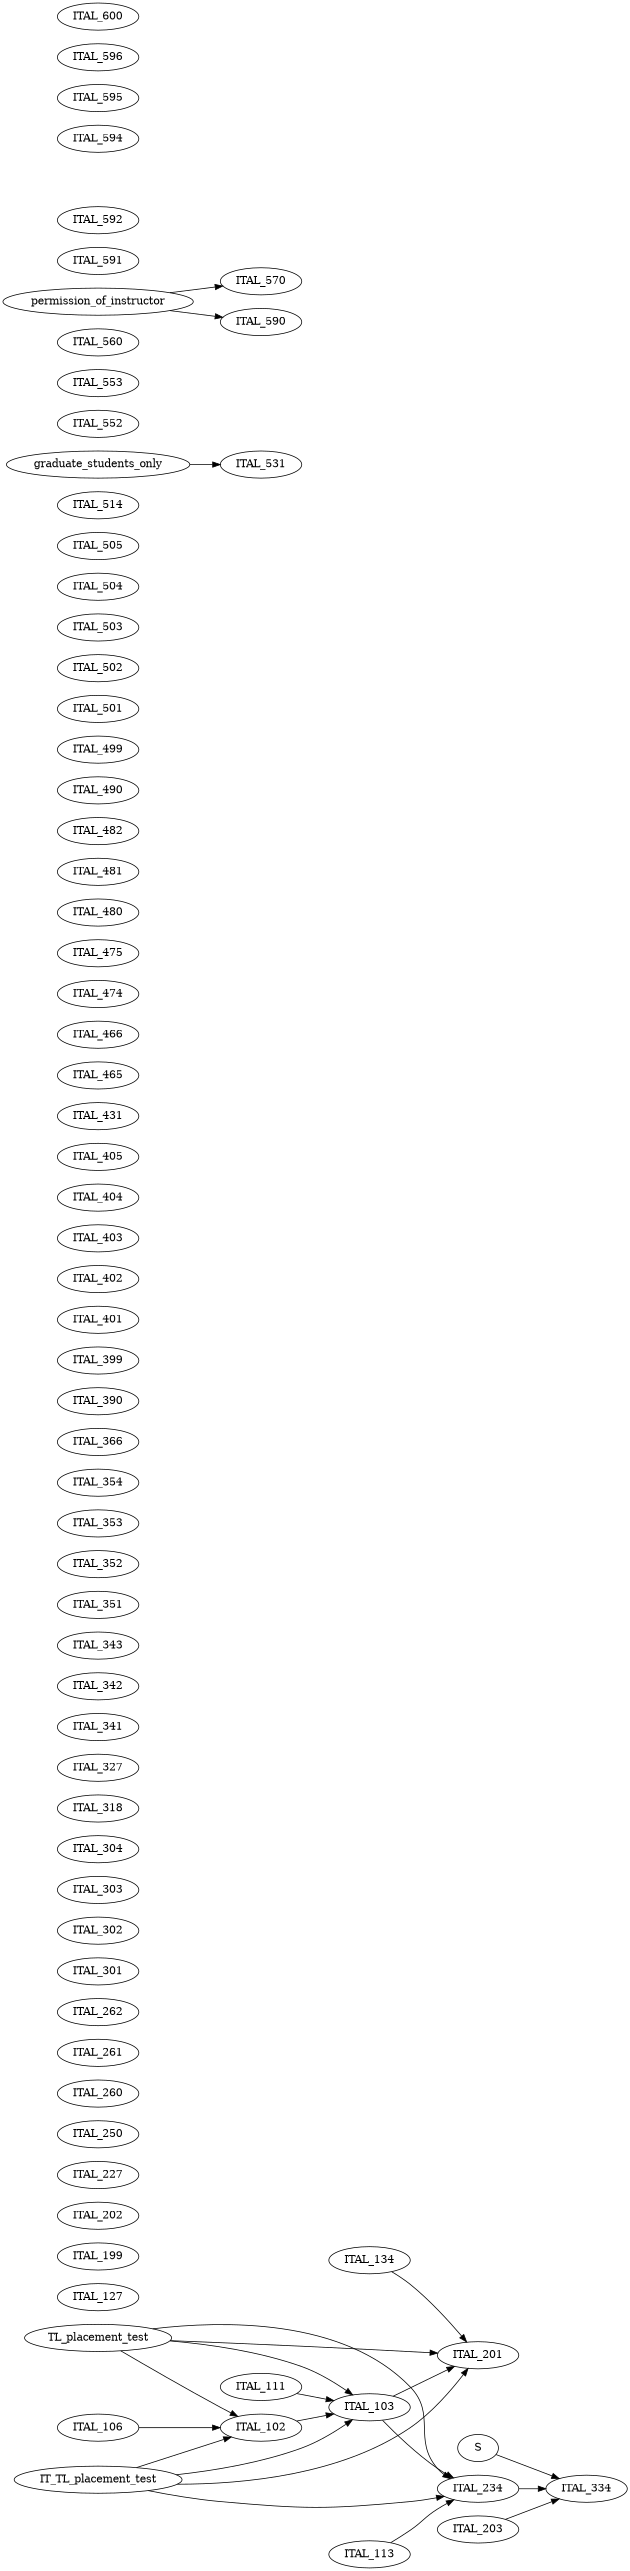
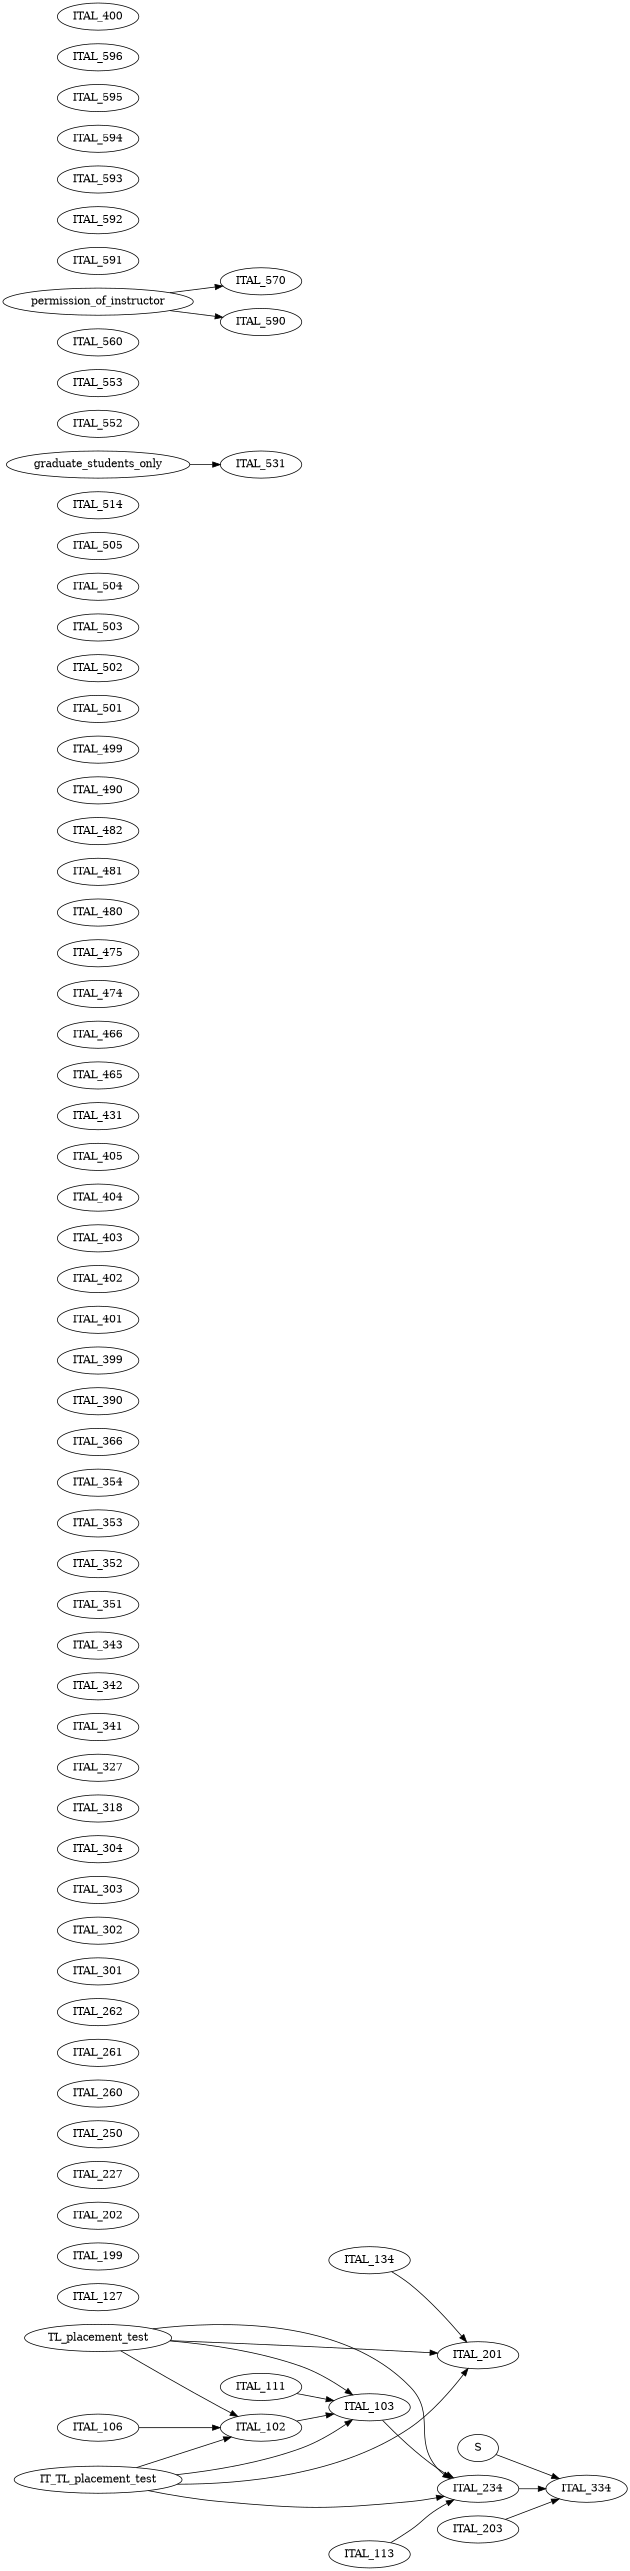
node "ITAL_600": label "ITAL_600" -> "ITAL_400"
node "ITAL_593": added
edge "ITAL_103" -> "ITAL_201": removed
